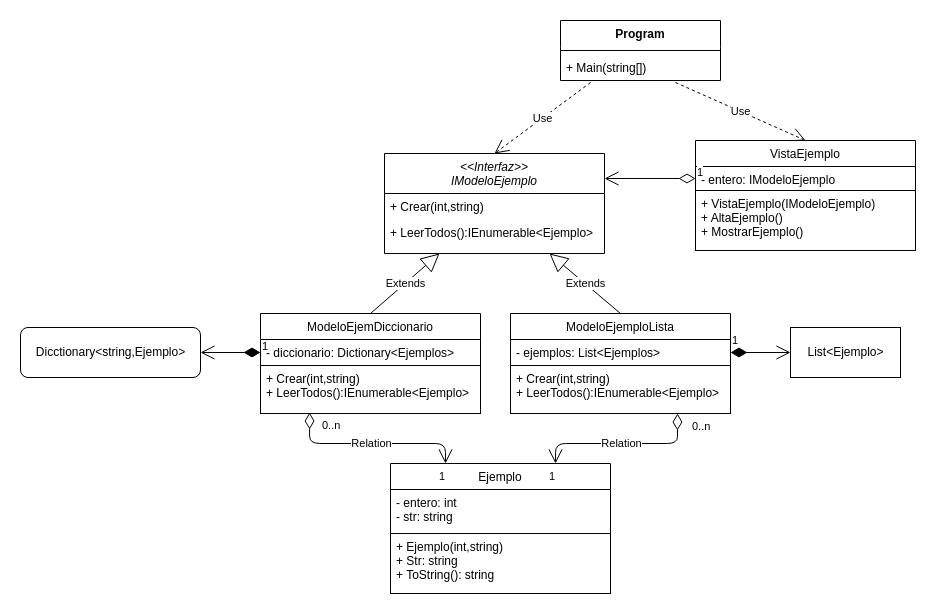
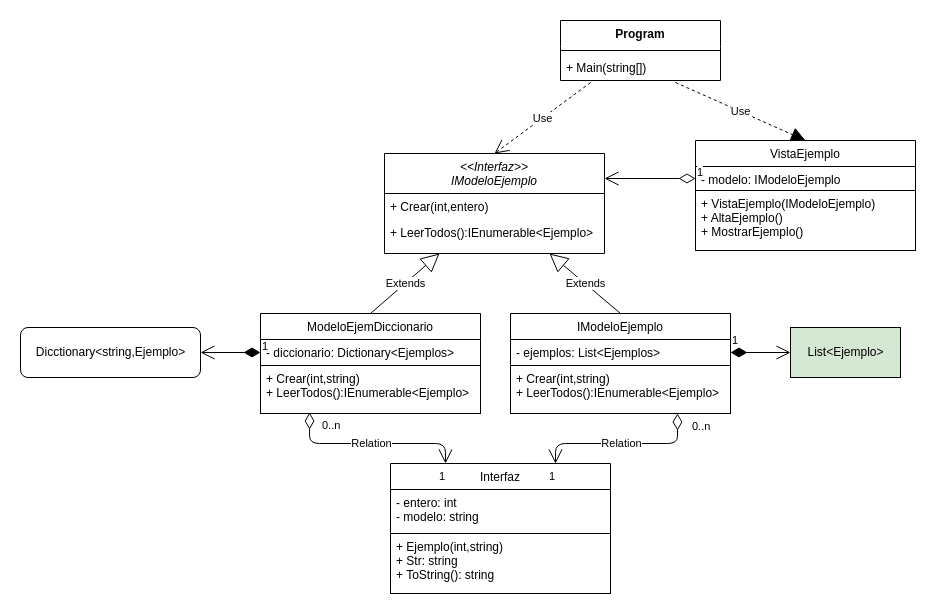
edge "+ Main(string[])" -> "VistaEjemplo": arrowhead open -> block
node "- entero: IModeloEjemplo": label "- entero: IModeloEjemplo" -> "- modelo: IModeloEjemplo"
node "+ Crear(int,string)": label "+ Crear(int,string)" -> "+ Crear(int,entero)"
node "ModeloEjemploLista": label "ModeloEjemploLista" -> "IModeloEjemplo"
node "List<Ejemplo>": fillcolor #ffffff -> #d5e8d4
node "Ejemplo": label "Ejemplo" -> "Interfaz"
node "- entero: int - str: string": label "- entero: int - str: string" -> "- entero: int - modelo: string"
